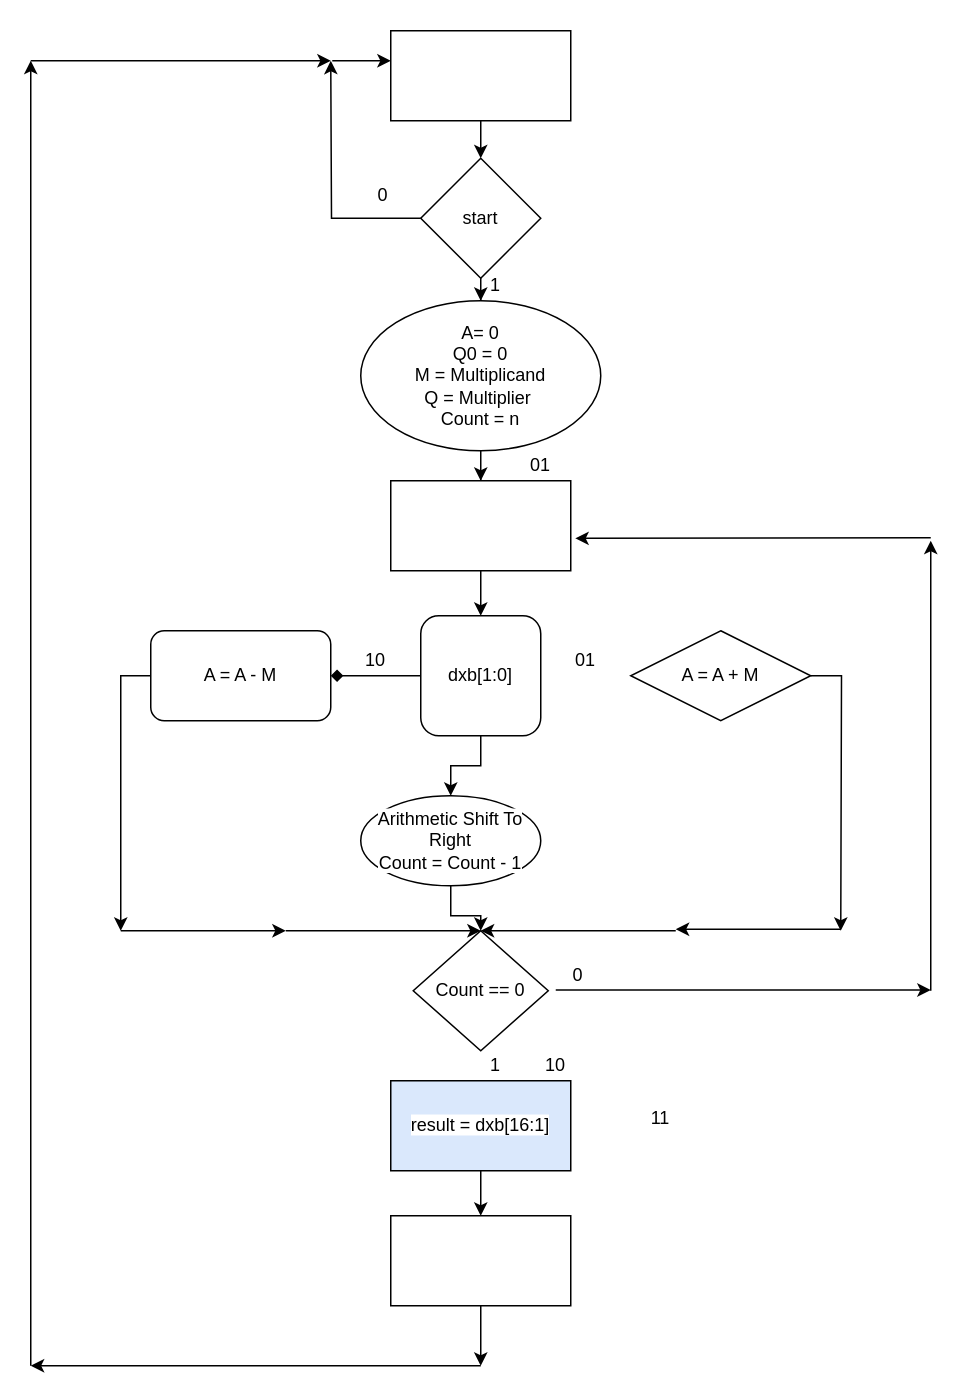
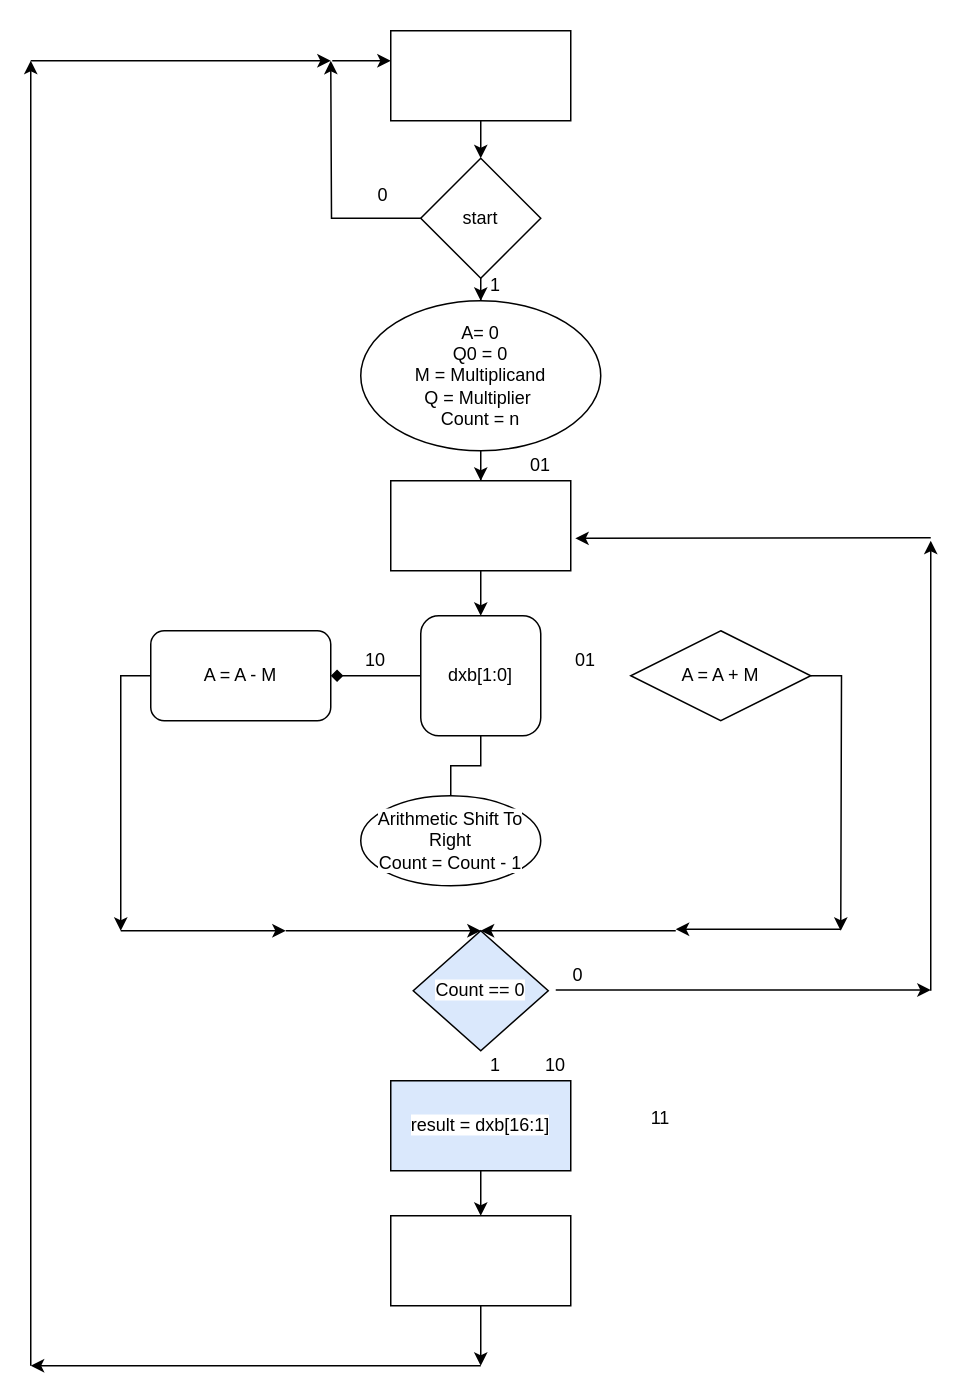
edge "dxb[1:0]" -> "Arithmetic Shift To Right Count = Count - 1": arrowhead classic -> none
edge "Arithmetic Shift To Right Count = Count - 1" -> "Count == 0": removed
node "Count == 0": fillcolor #ffffff -> #dae8fc
